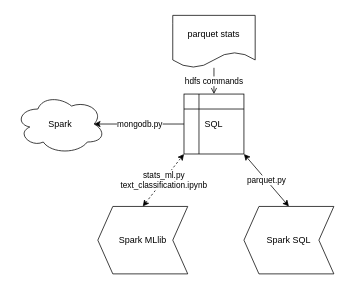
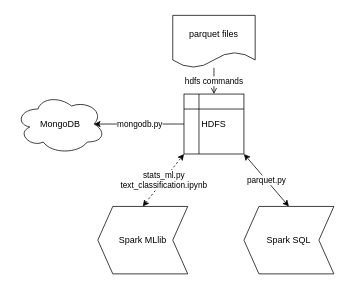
node "parquet stats": label "parquet stats" -> "parquet files"
node "Spark": label "Spark" -> "MongoDB"
node "SQL": label "SQL" -> "HDFS"
